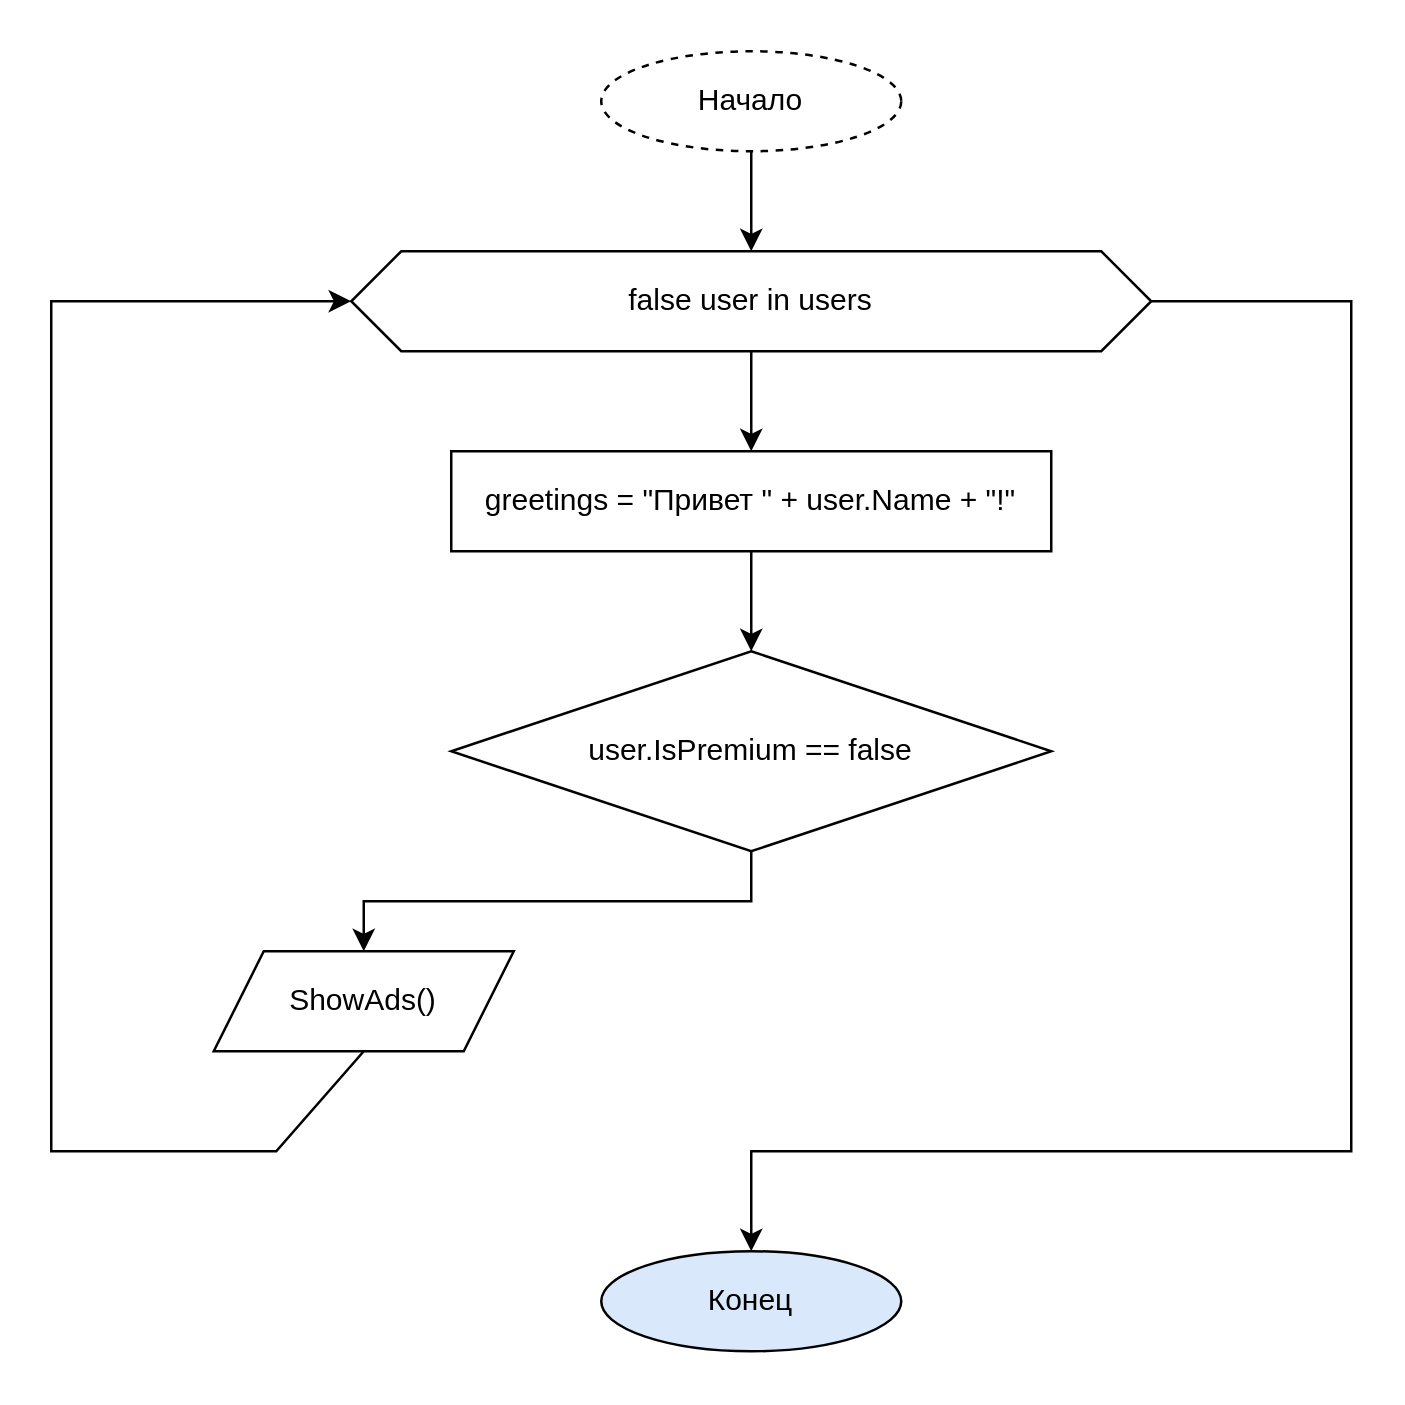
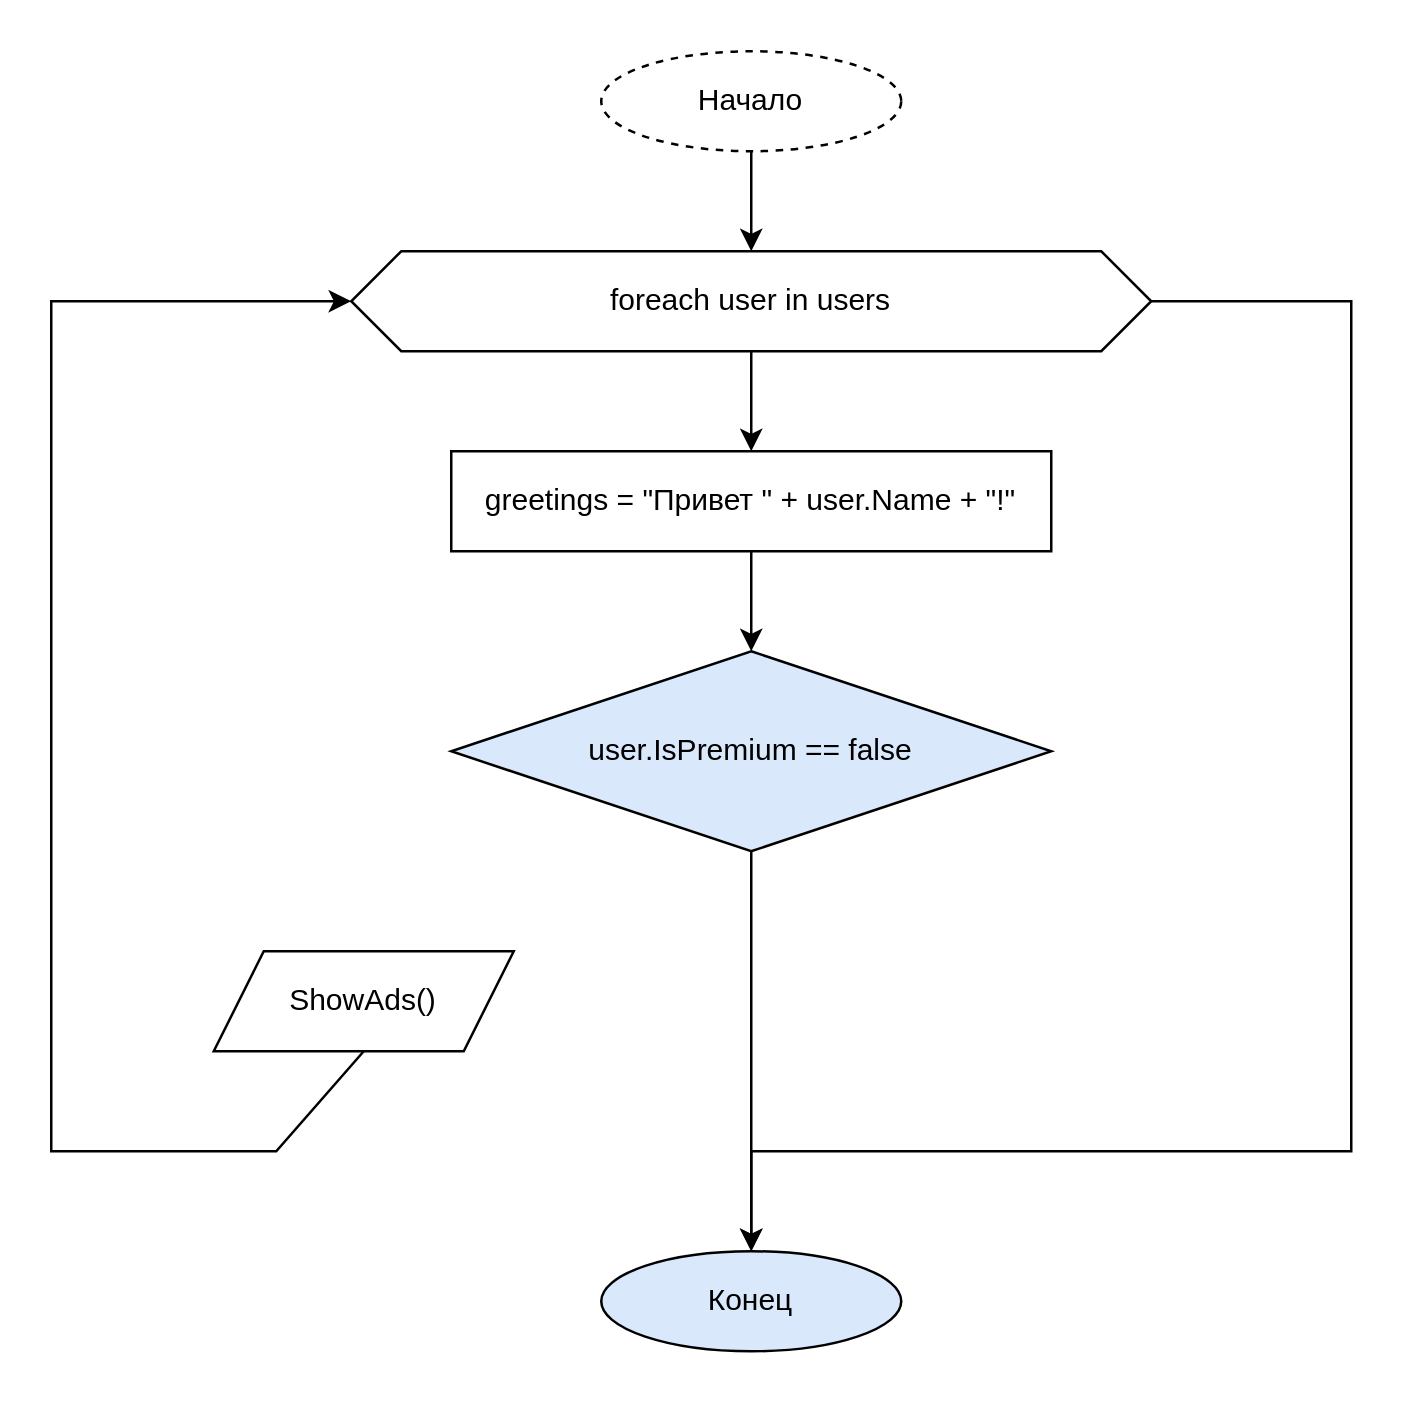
node "false user in users": label "false user in users" -> "foreach user in users"
node "user.IsPremium == false": fillcolor #ffffff -> #dae8fc
edge "user.IsPremium == false" -> "ShowAds()": now "user.IsPremium == false" -> "Конец"
